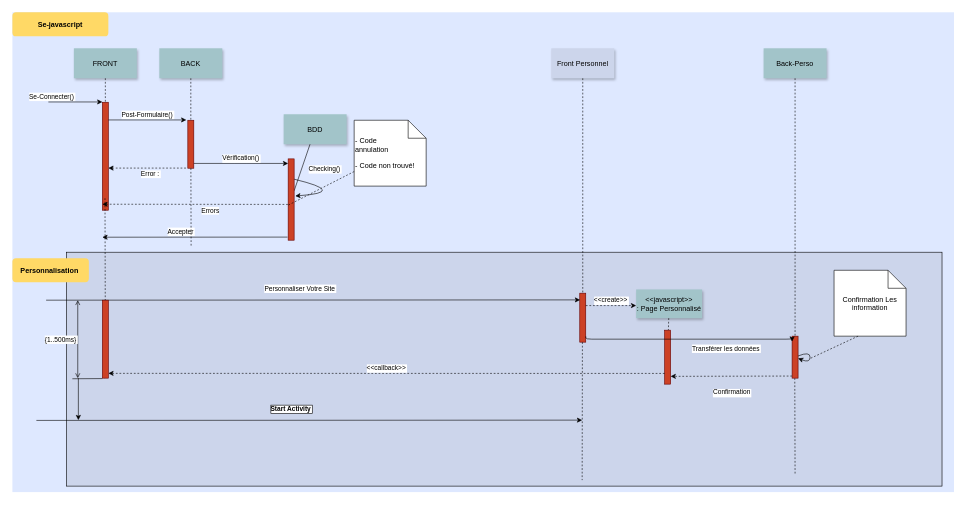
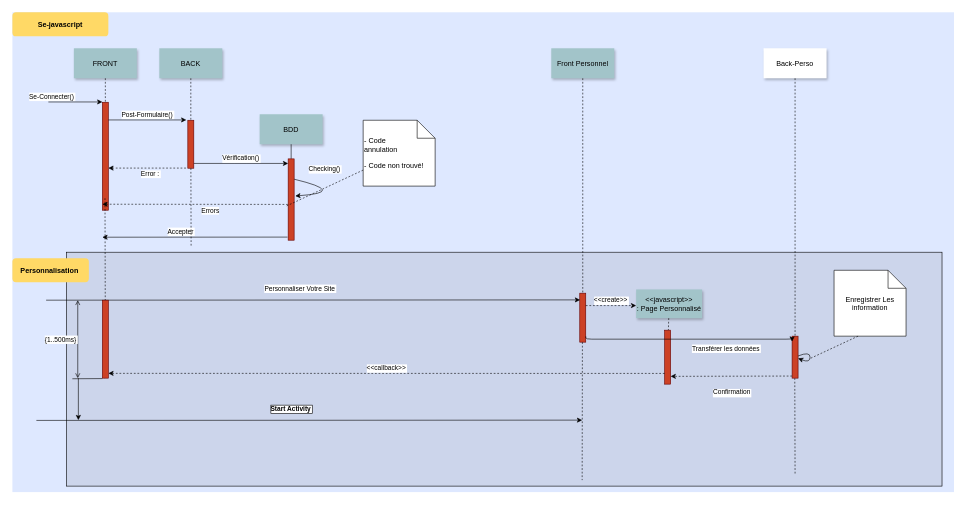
node "Front Personnel": fillcolor #ccd5eb -> #a2c4c9
node "Back-Perso": fillcolor #a2c4c9 -> #ffffff
node "BDD": moved (315, 129) -> (291, 129)
node "- Code annulation - Code non trouvé!": moved (390, 153) -> (399, 153)
node "Confirmation Les information": label "Confirmation Les information" -> "Enregistrer Les information"
